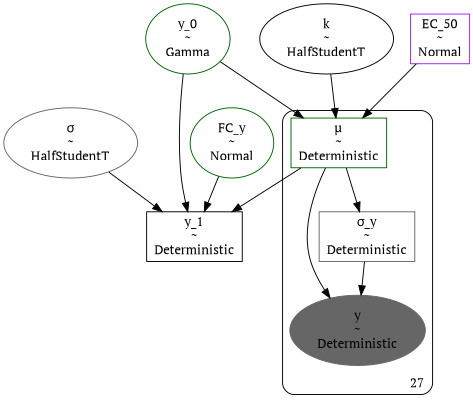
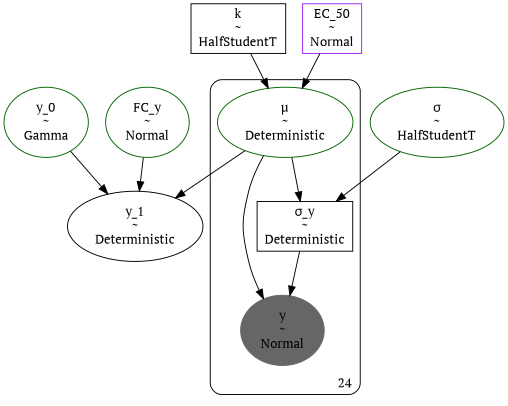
node "k ~ HalfStudentT": shape ellipse -> box
edge "y_0 ~ Gamma" -> "μ ~ Deterministic": removed
node "σ ~ HalfStudentT": color gray40 -> darkgreen
node "μ ~ Deterministic": shape box -> ellipse
edge "σ ~ HalfStudentT" -> "y_1 ~ Deterministic": now "σ ~ HalfStudentT" -> "σ_y ~ Deterministic"
node "y_1 ~ Deterministic": shape box -> ellipse
node "σ_y ~ Deterministic": color gray40 -> black
node "y ~ Deterministic": label "y ~ Deterministic" -> "y ~ Normal"
cluster "27": label "27" -> "24"
